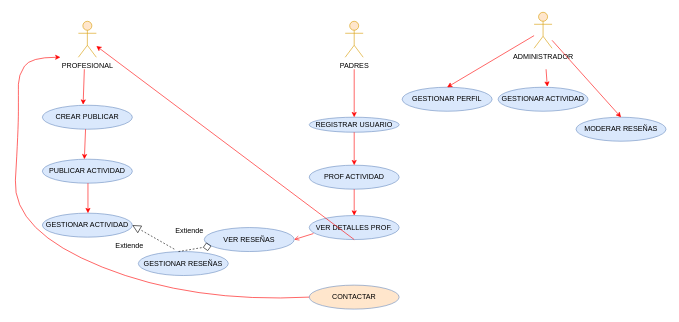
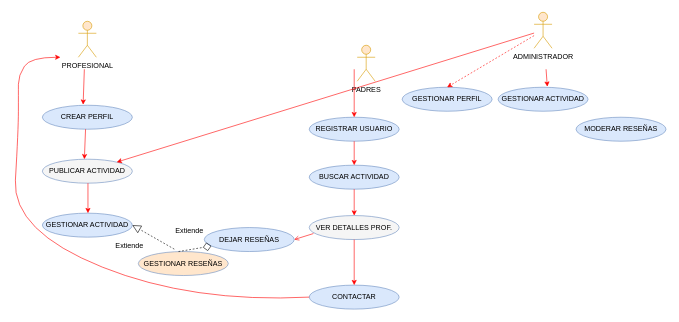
node "PADRES": moved (354, 39) -> (366, 63)
edge "ADMINISTRADOR" -> "GESTIONAR PERFIL": style solid -> dashed
edge "ADMINISTRADOR" -> "MODERAR RESEÑAS": now "ADMINISTRADOR" -> "PUBLICAR ACTIVIDAD"
node "CREAR PUBLICAR": label "CREAR PUBLICAR" -> "CREAR PERFIL"
node "REGISTRAR USUARIO": size 90x15 -> 90x24
edge "VER DETALLES PROF." -> "PROFESIONAL": now "VER DETALLES PROF." -> "CONTACTAR"
node "PUBLICAR ACTIVIDAD": fillcolor #dae8fc -> #f5f5f5
node "PROF ACTIVIDAD": label "PROF ACTIVIDAD" -> "BUSCAR ACTIVIDAD"
node "VER DETALLES PROF.": fillcolor #dae8fc -> #f5f5f5
node "VER RESEÑAS": label "VER RESEÑAS" -> "DEJAR RESEÑAS"
node "GESTIONAR RESEÑAS": fillcolor #dae8fc -> #ffe6cc
node "CONTACTAR": fillcolor #ffe6cc -> #dae8fc
